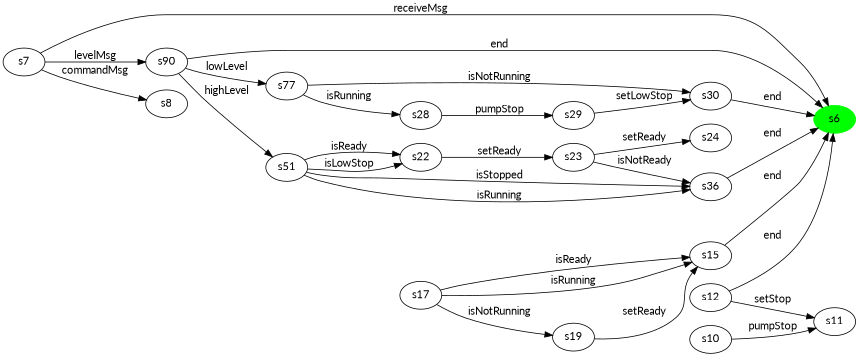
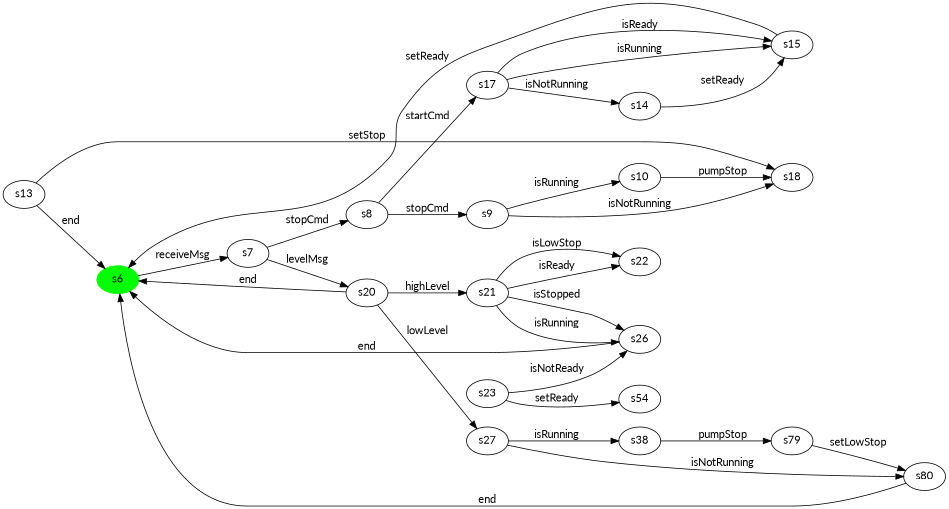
edge "s7" -> "s6": reversed
node "s90": label "s90" -> "s20"
edge "s7" -> "s8": label " commandMsg " -> " stopCmd "
node "s77": label "s77" -> "s27"
node "s30": label "s30" -> "s80"
node "s28": label "s28" -> "s38"
node "s29": label "s29" -> "s79"
node "s24": label "s24" -> "s54"
edge "s8" -> "s17": added, label "startCmd"
edge "s22" -> "s23": removed, label "setReady"
node "s51": label "s51" -> "s21"
edge "s15" -> "s6": label " end " -> " setReady "
node "s36": label "s36" -> "s26"
node "s9": added
node "s12": label "s12" -> "s13"
node "s11": label "s11" -> "s18"
node "s19": label "s19" -> "s14"
